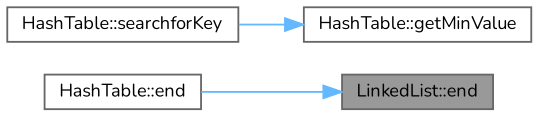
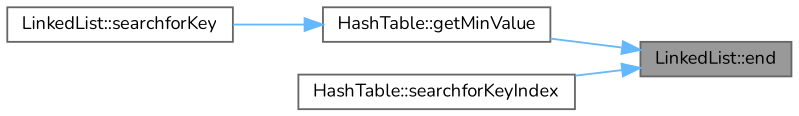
node "HashTable::searchforKey": label "HashTable::searchforKey" -> "LinkedList::searchforKey"
edge "HashTable::getMinValue" -> "LinkedList::end": added
node "HashTable::end": label "HashTable::end" -> "HashTable::searchforKeyIndex"
